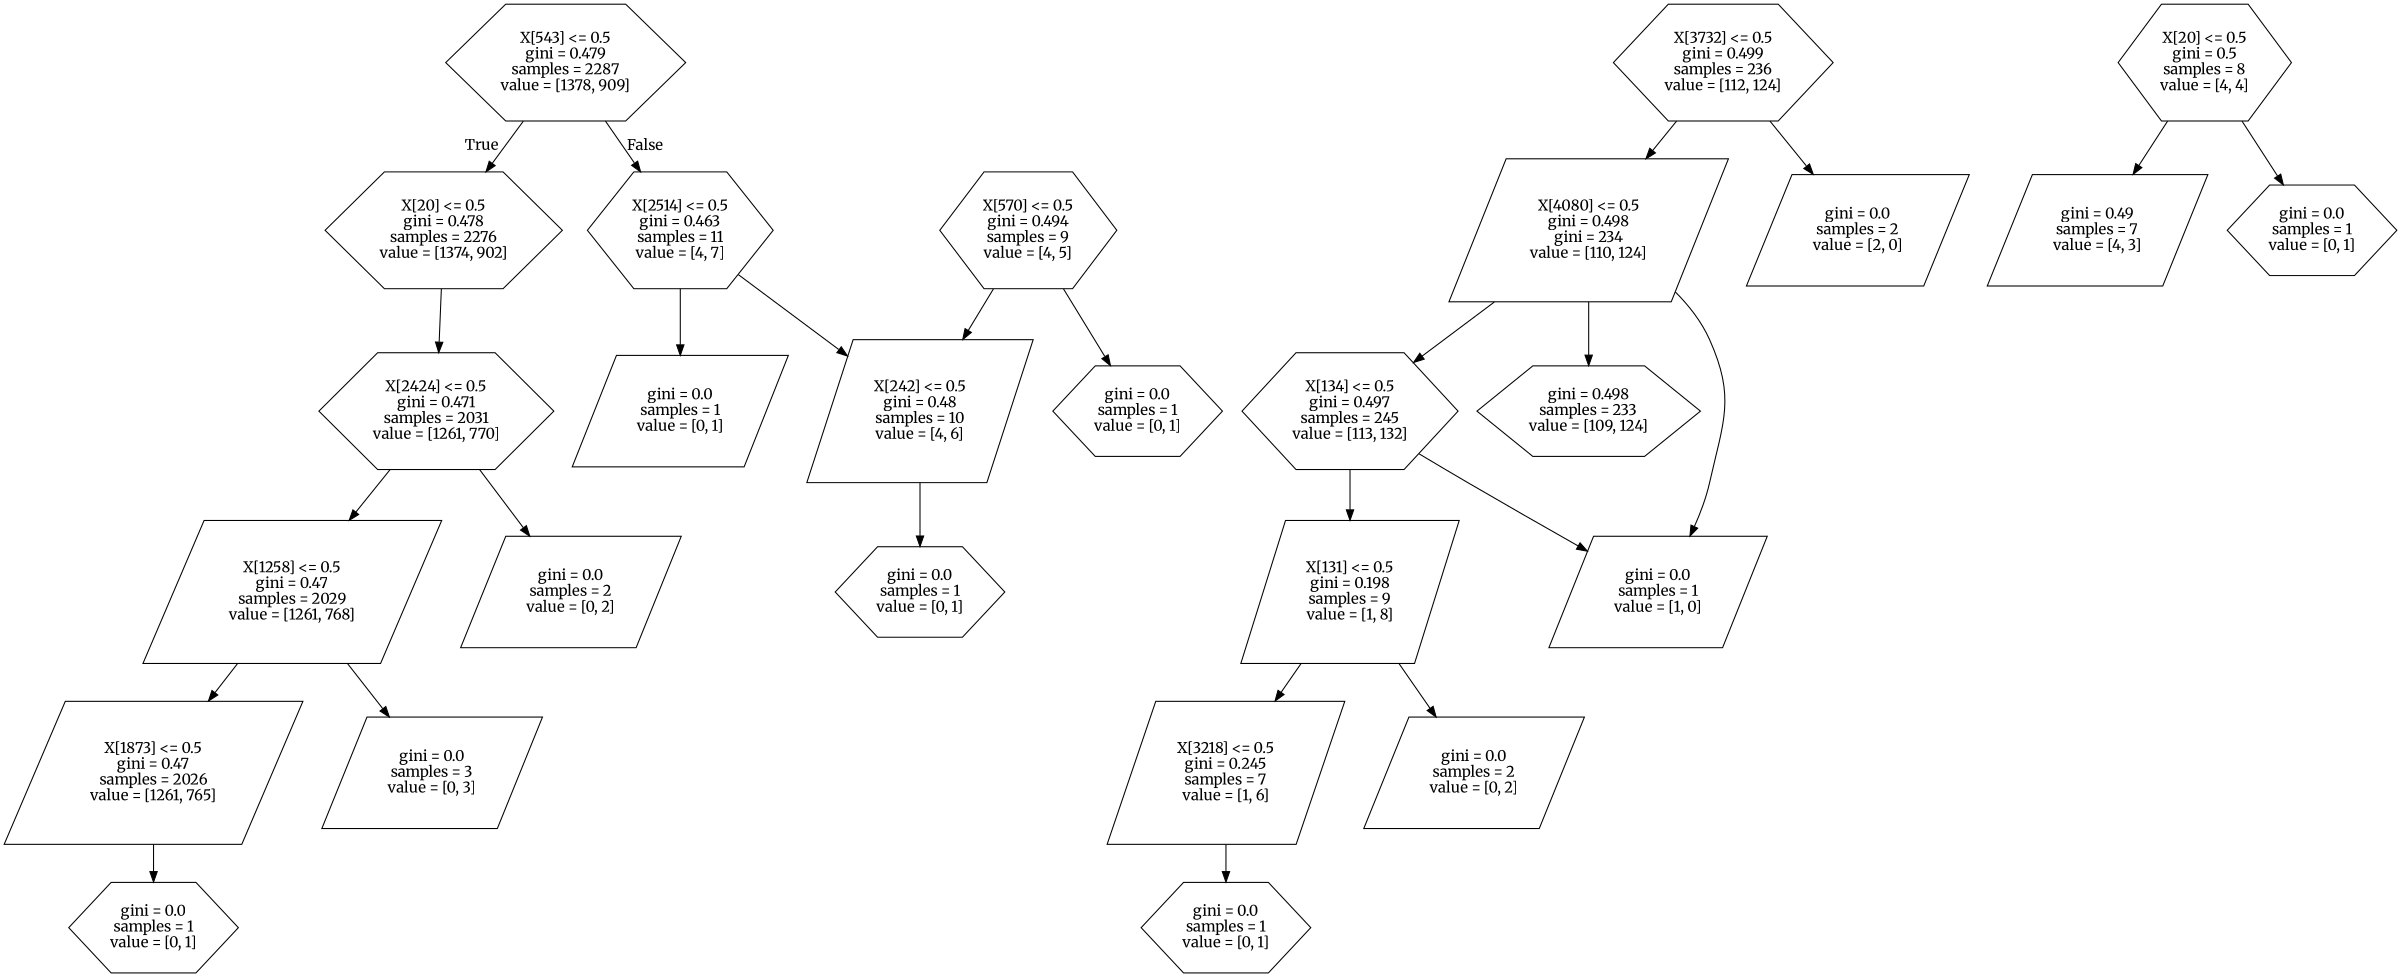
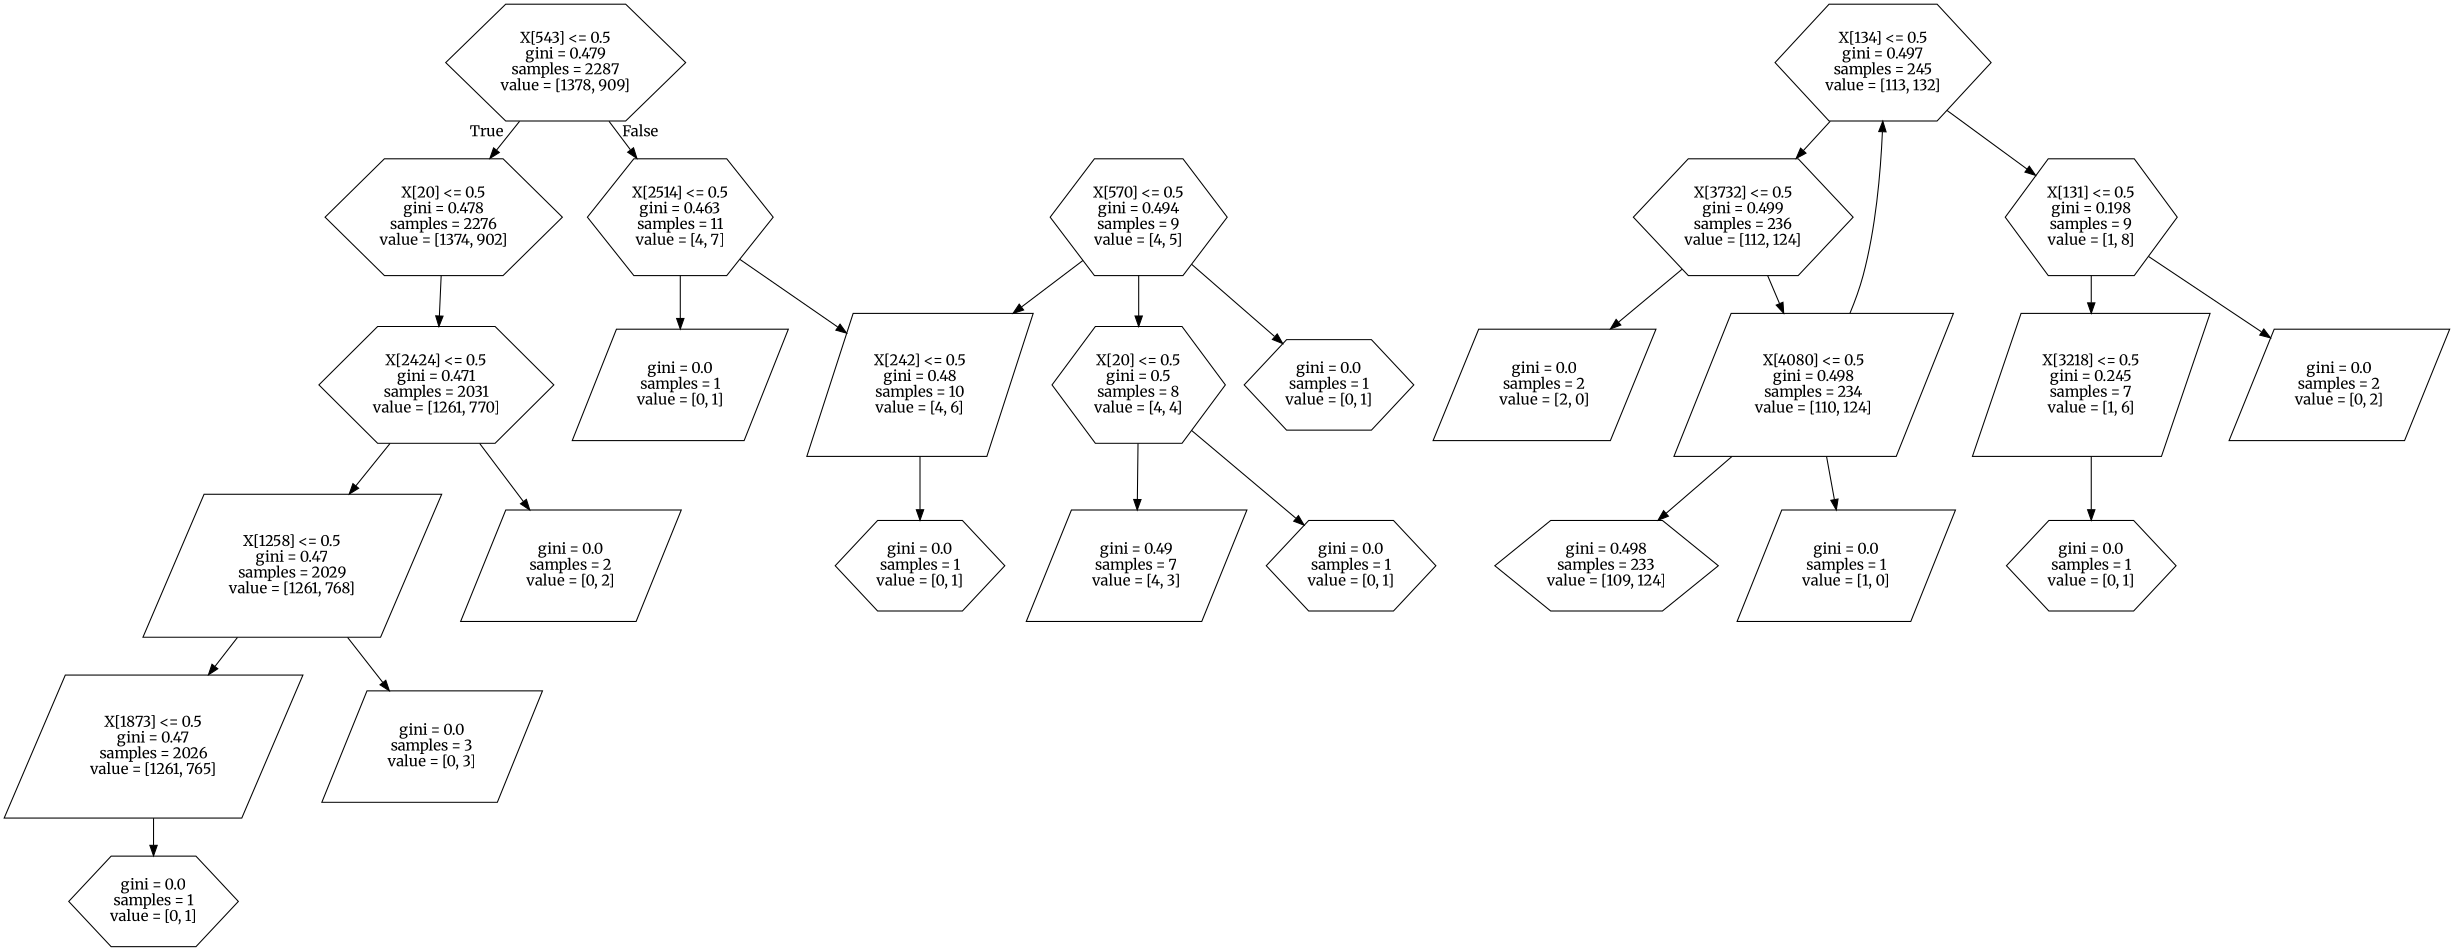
node "X[4080] <= 0.5 gini = 0.498 gini = 234 value = [110, 124]": label "X[4080] <= 0.5 gini = 0.498 gini = 234 value = [110, 124]" -> "X[4080] <= 0.5 gini = 0.498 samples = 234 value = [110, 124]"
edge "X[570] <= 0.5 gini = 0.494 samples = 9 value = [4, 5]" -> "X[20] <= 0.5 gini = 0.5 samples = 8 value = [4, 4]": added
edge "X[134] <= 0.5 gini = 0.497 samples = 245 value = [113, 132]" -> "gini = 0.0 samples = 1 value = [1, 0]": now "X[134] <= 0.5 gini = 0.497 samples = 245 value = [113, 132]" -> "X[3732] <= 0.5 gini = 0.499 samples = 236 value = [112, 124]"
node "X[131] <= 0.5 gini = 0.198 samples = 9 value = [1, 8]": shape parallelogram -> hexagon
